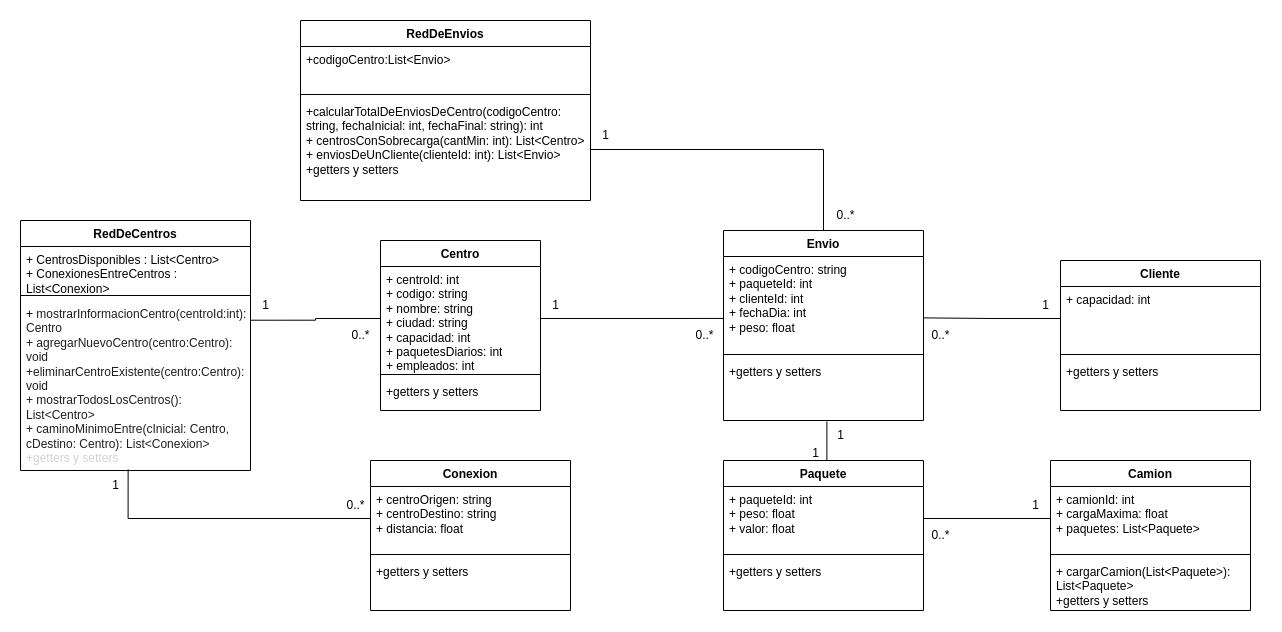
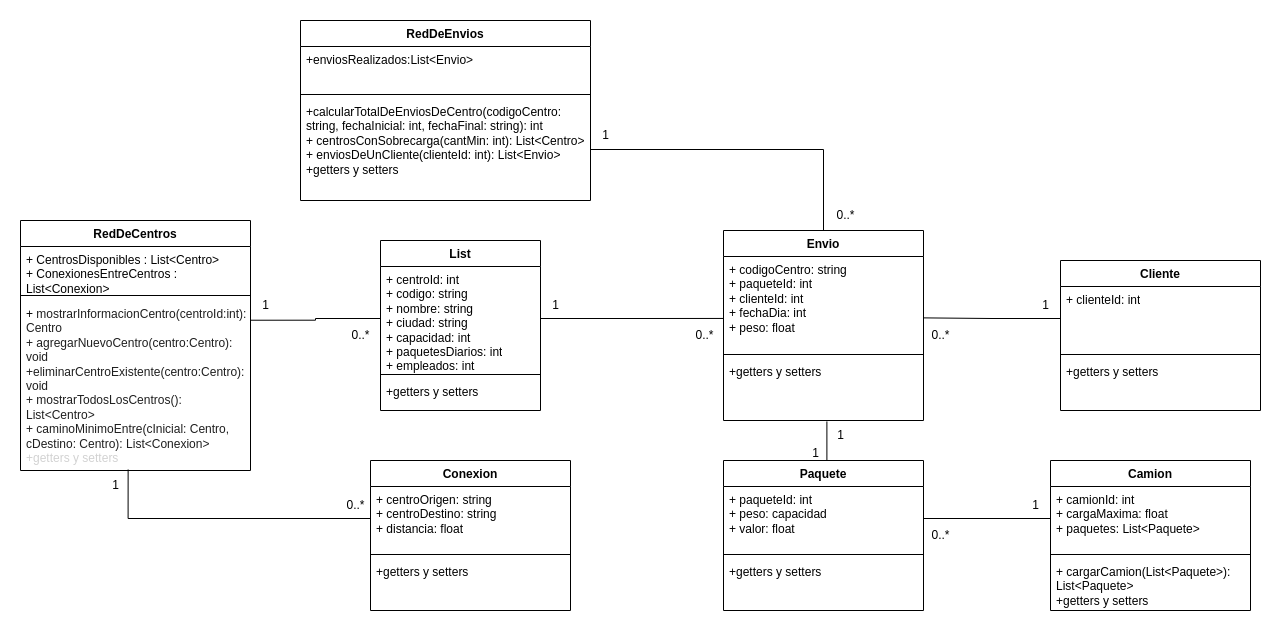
node "+codigoCentro:List<Envio>": label "+codigoCentro:List<Envio>" -> "+enviosRealizados:List<Envio>"
node "Centro": label "Centro" -> "List"
node "+ capacidad: int": label "+ capacidad: int" -> "+ clienteId: int"
node "+ paqueteId: int + peso: float + valor: float": label "+ paqueteId: int + peso: float + valor: float" -> "+ paqueteId: int + peso: capacidad + valor: float"
